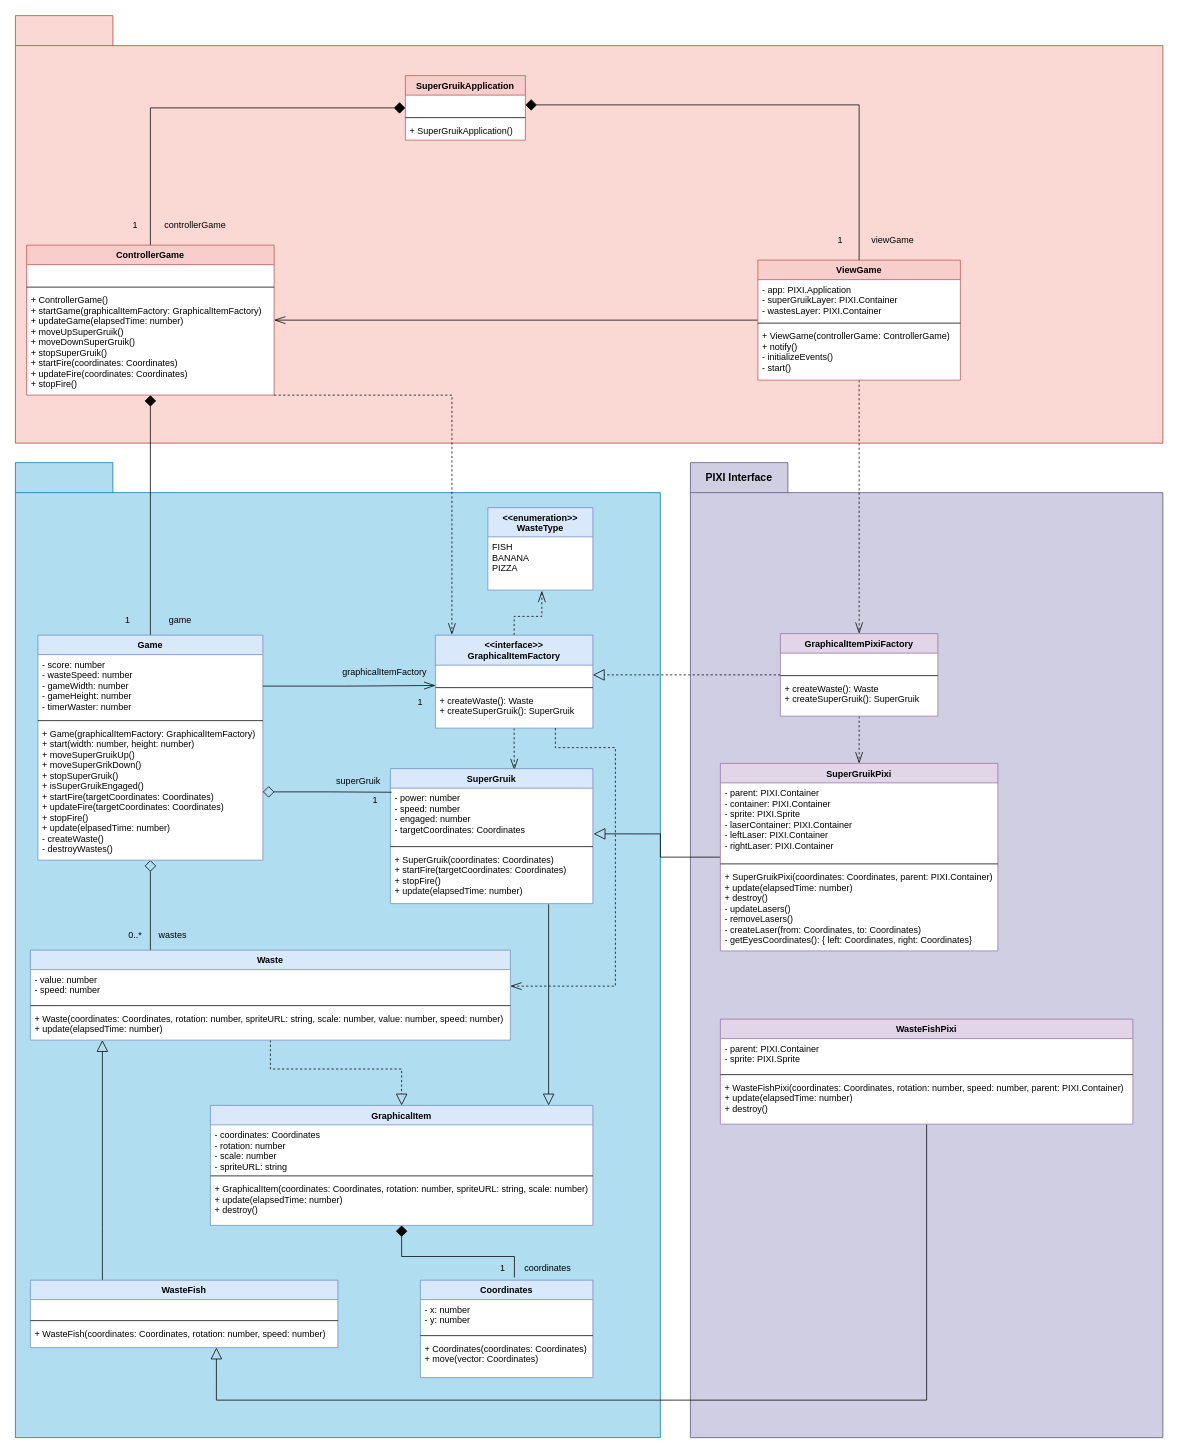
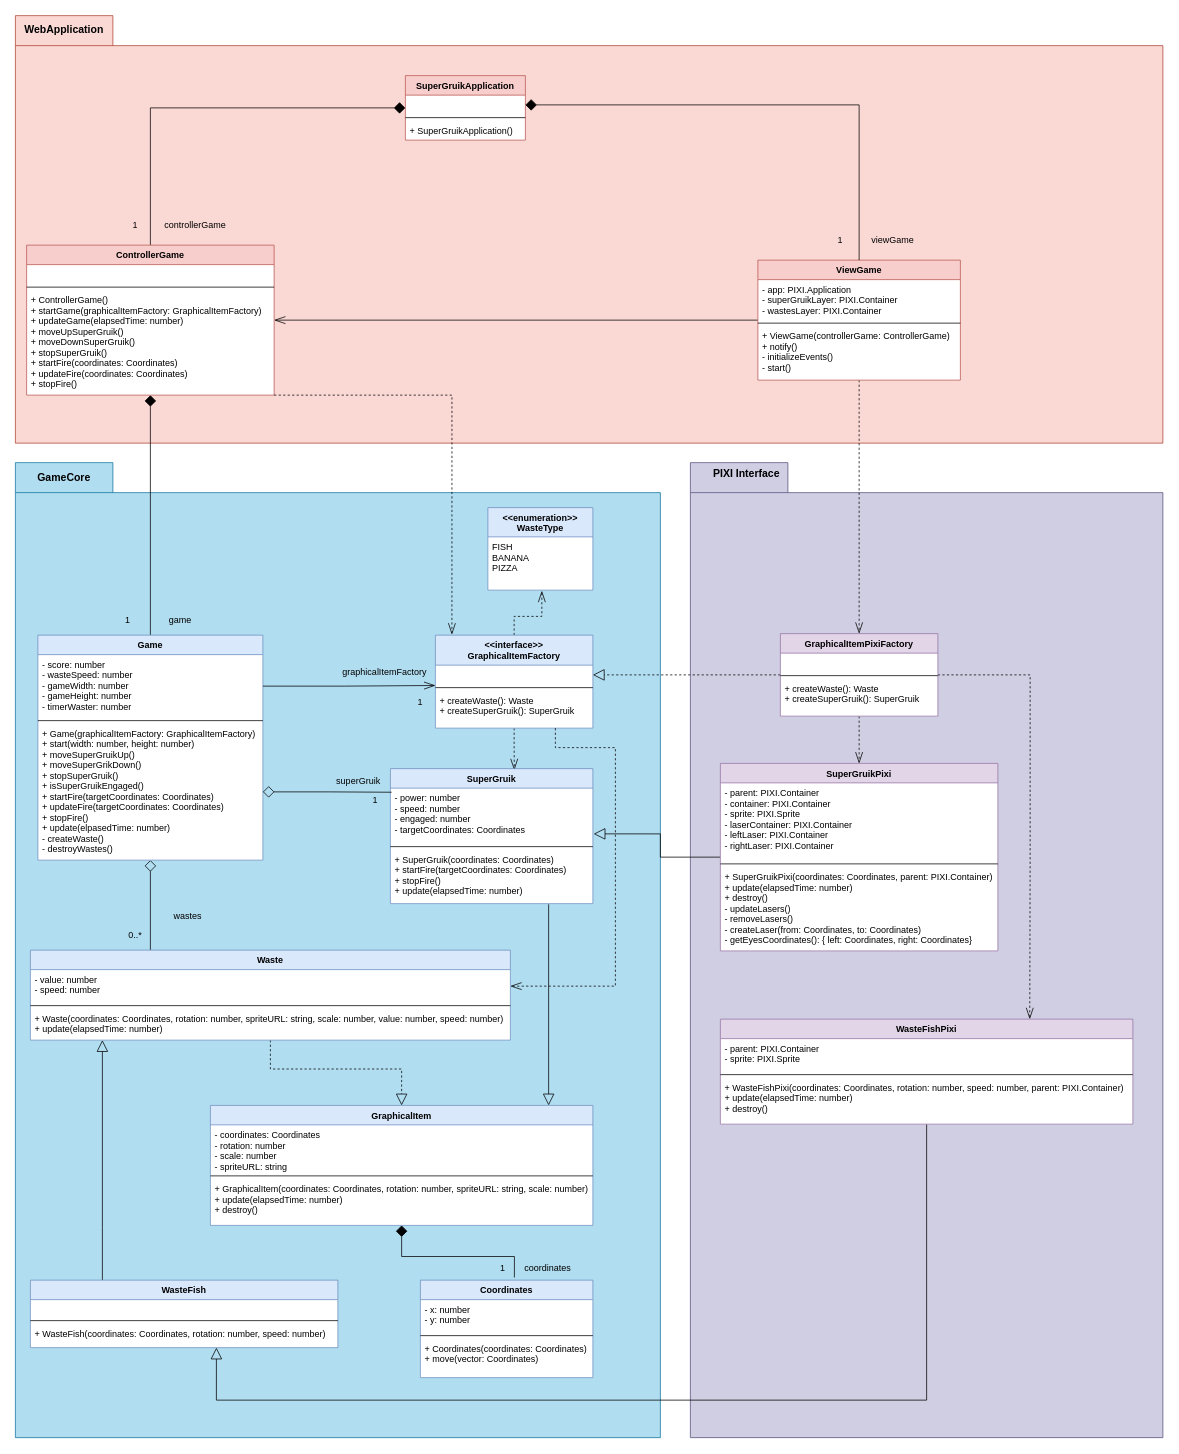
node "WebApplication": added
node "GameCore": added
node "PIXI Interface": moved (739, 477) -> (747, 474)
edge "GraphicalItemPixiFactory" -> "WasteFishPixi": added
node "wastes": moved (173, 935) -> (188, 916)
